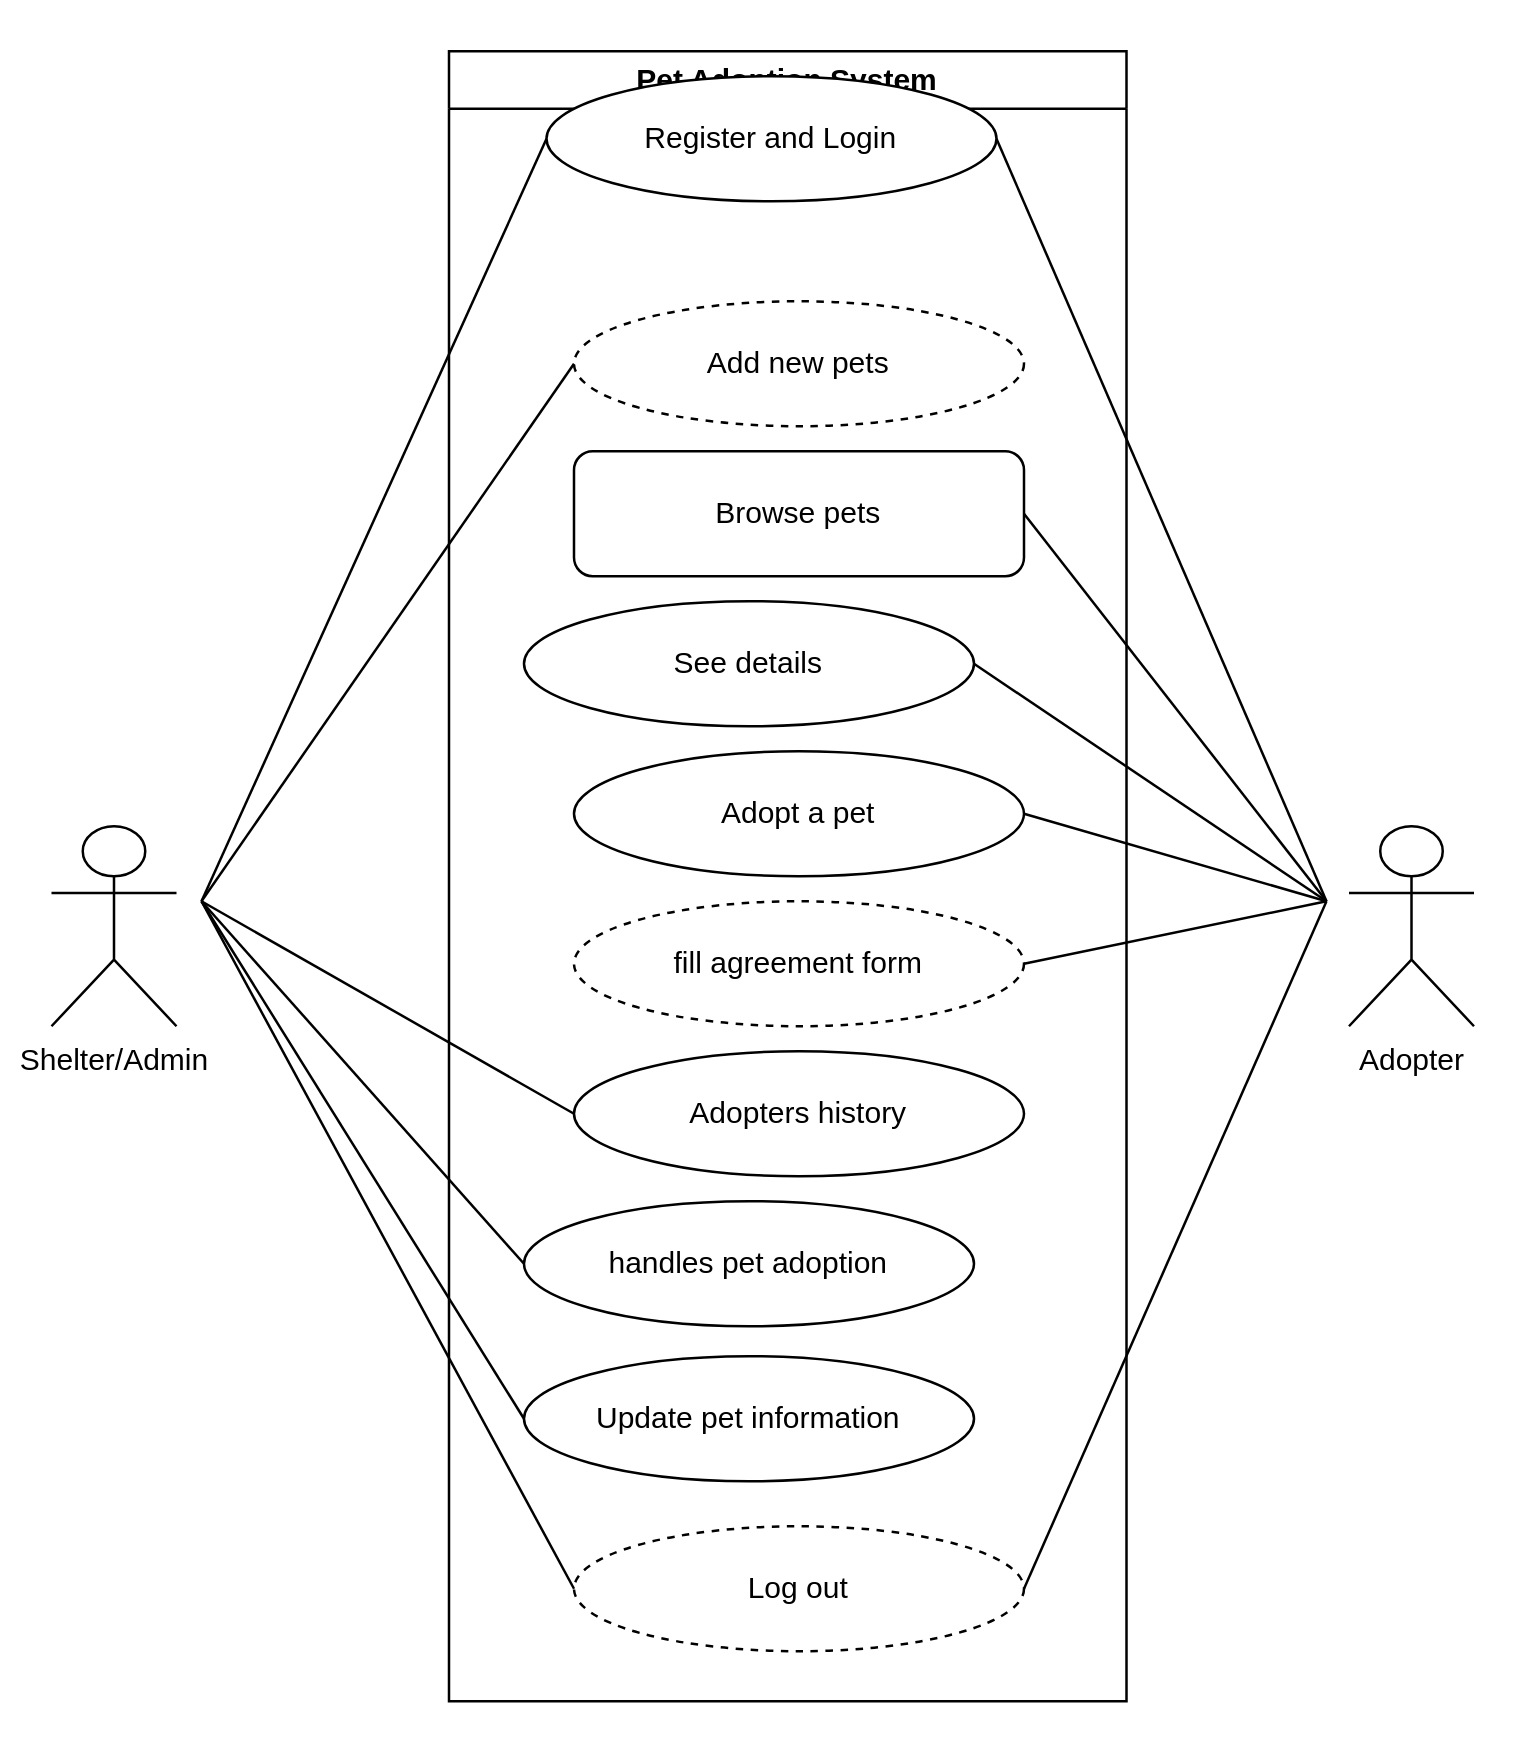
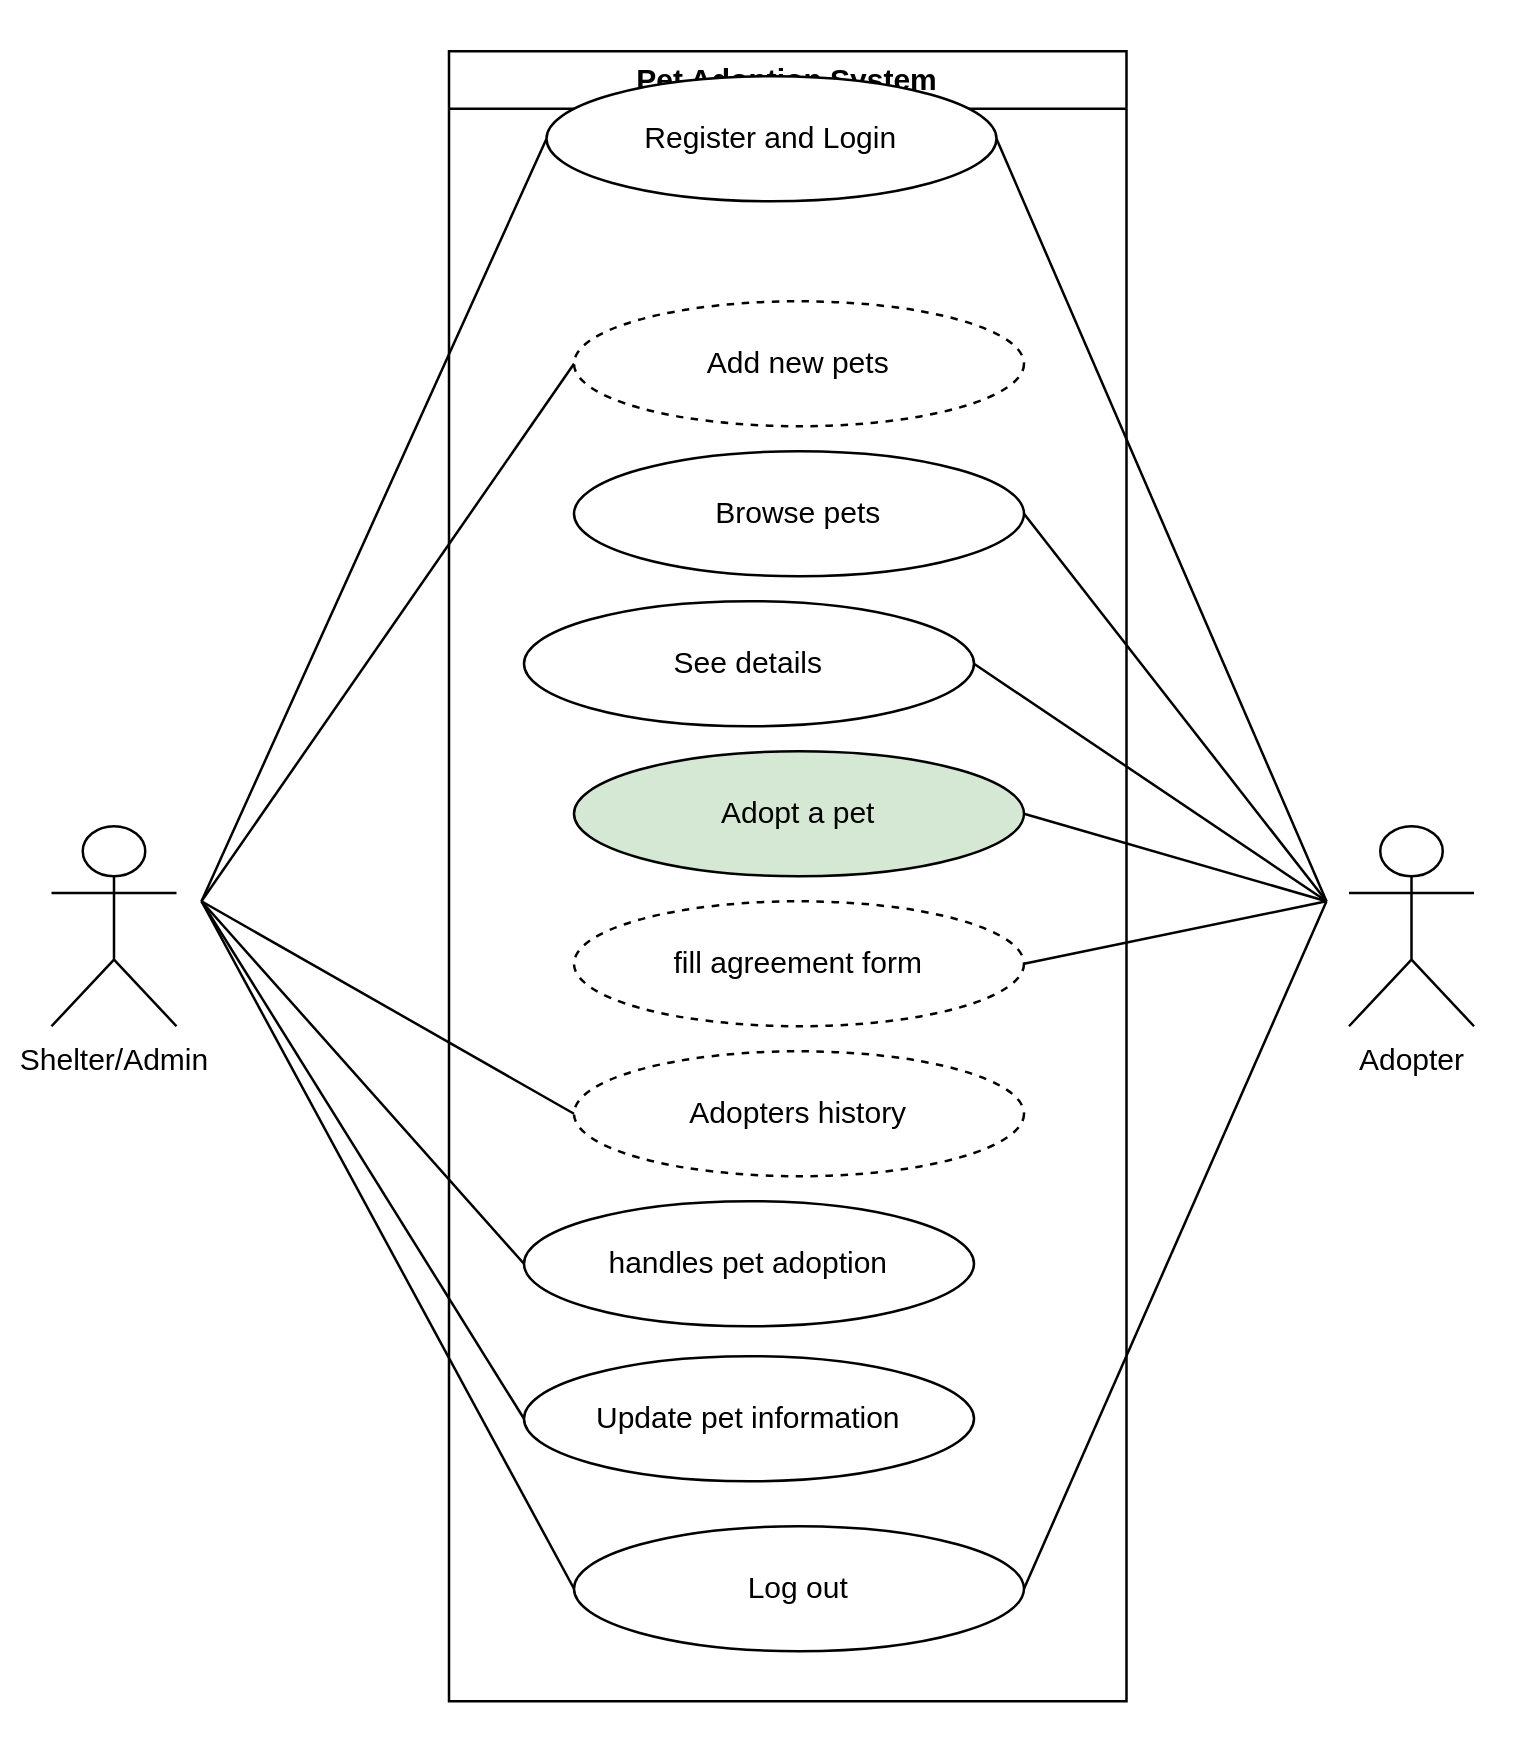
node "Browse pets": shape rounded rectangle -> ellipse
node "Adopt a pet": fillcolor #ffffff -> #d5e8d4
node "Adopters history": style solid -> dashed
node "Log out": style dashed -> solid
